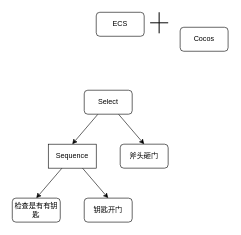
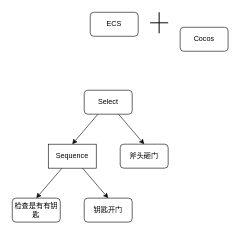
node "ECS": moved (120, 24) -> (114, 24)
